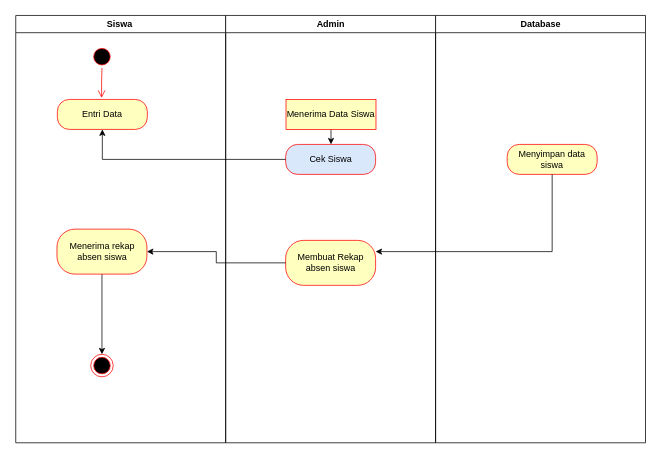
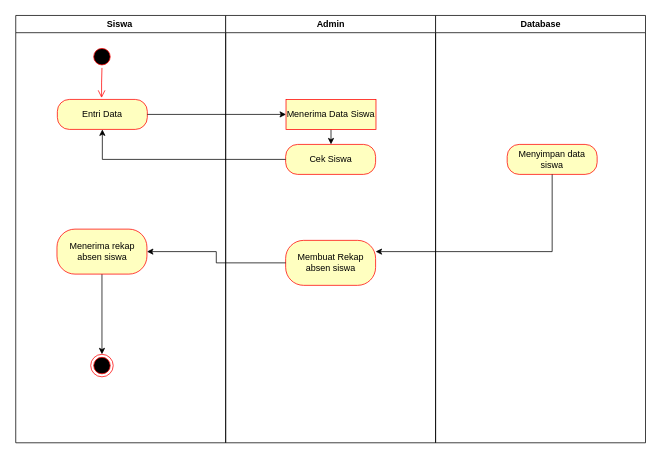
edge "Entri Data" -> "Menerima Data Siswa": added
node "Cek Siswa": fillcolor #dae8fc -> #ffffc0
